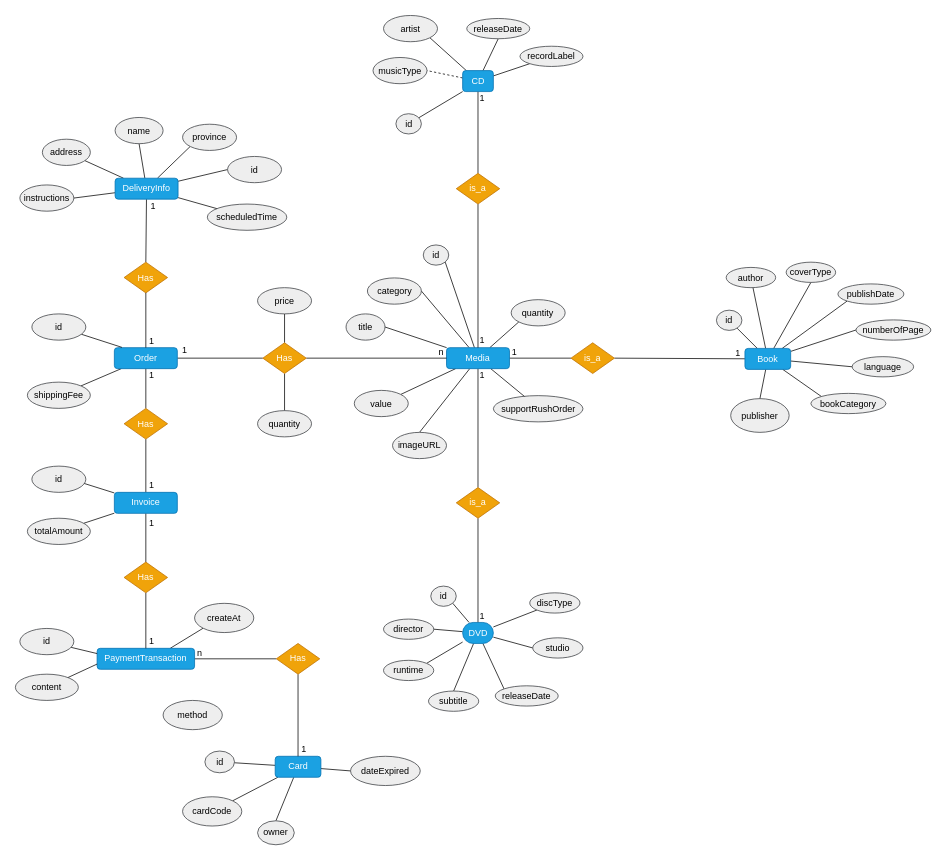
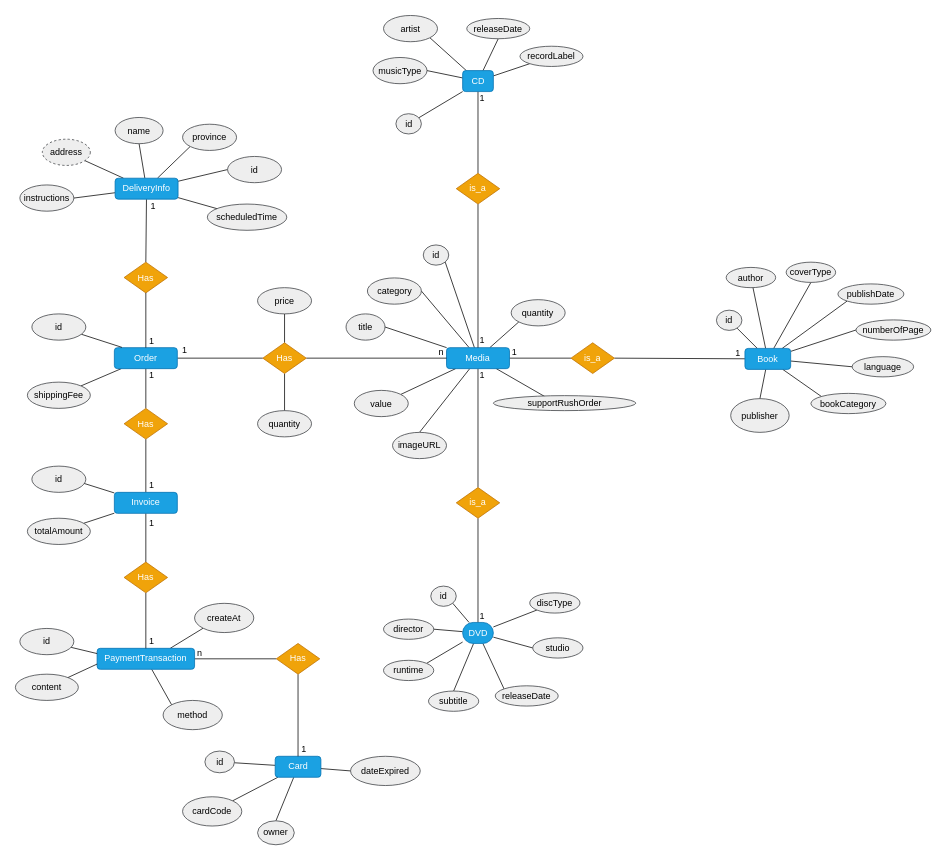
edge "musicType" -- "CD": style dashed -> solid
node "address": style solid -> dashed
node "supportRushOrder": size 90x26 -> 143x15
edge "PaymentTransaction" -- "method": added
